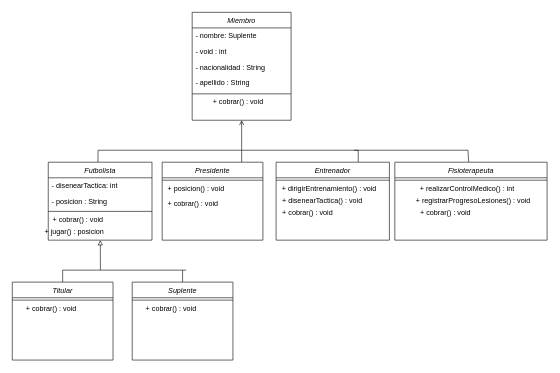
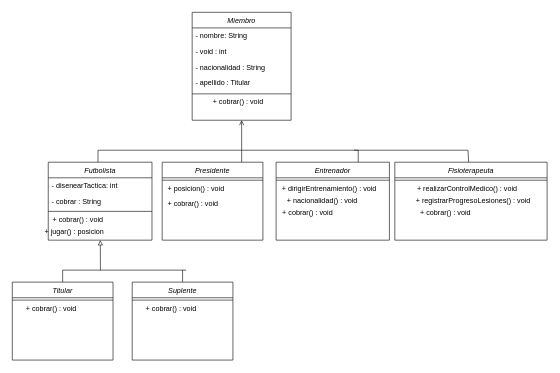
node "- nombre: Suplente": label "- nombre: Suplente" -> "- nombre: String"
node "- apellido : String": label "- apellido : String" -> "- apellido : Titular"
node "+ realizarControlMedico() : int": label "+ realizarControlMedico() : int" -> "+ realizarControlMedico() : void"
node "+ disenearTactica() : void": label "+ disenearTactica() : void" -> "+ nacionalidad() : void"
node "- posicion : String": label "- posicion : String" -> "- cobrar : String"
